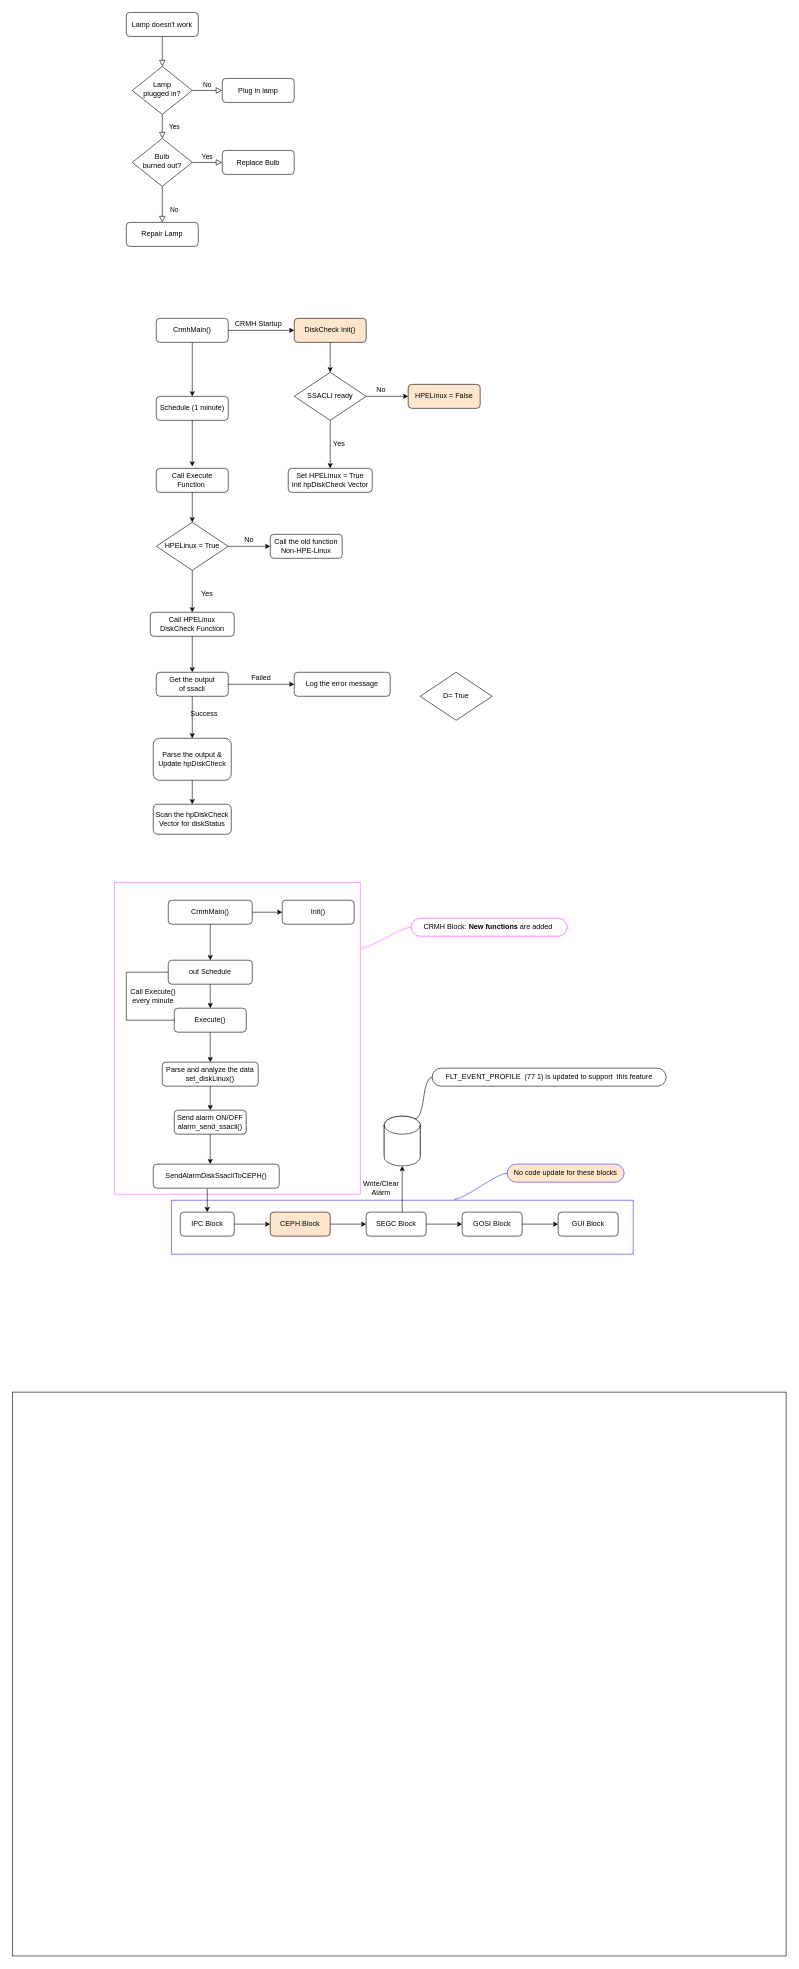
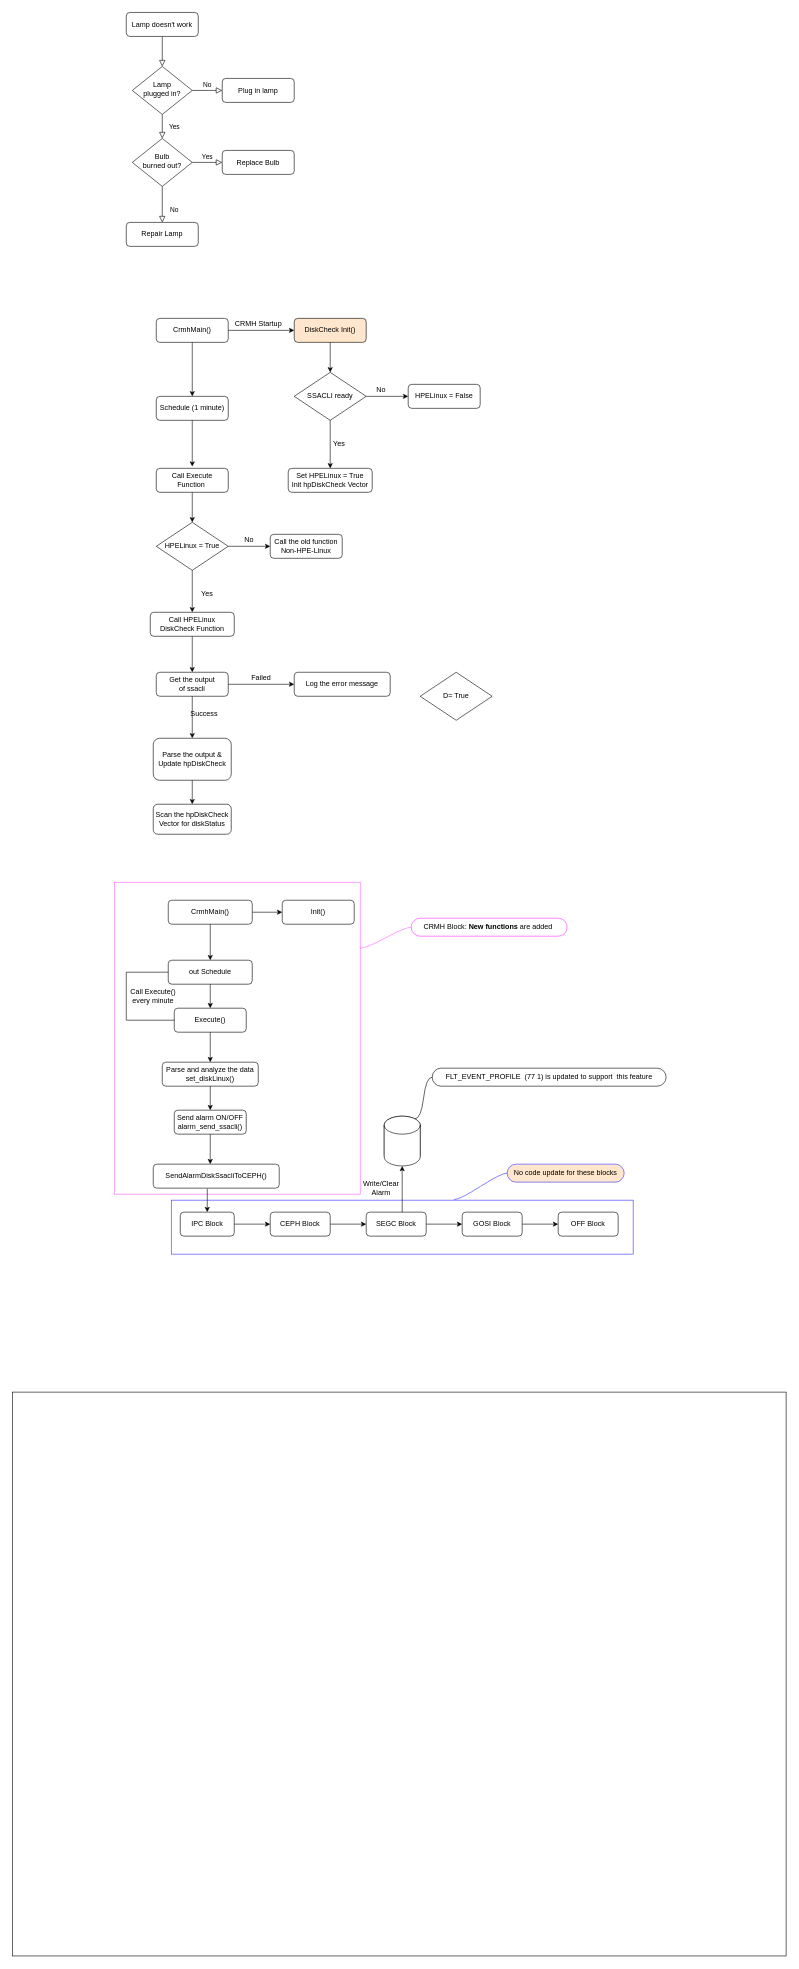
node "HPELinux = False": fillcolor #ffe6cc -> #ffffff
node "CEPH Block": fillcolor #ffe6cc -> #ffffff
node "GUI Block": label "GUI Block" -> "OFF Block"
